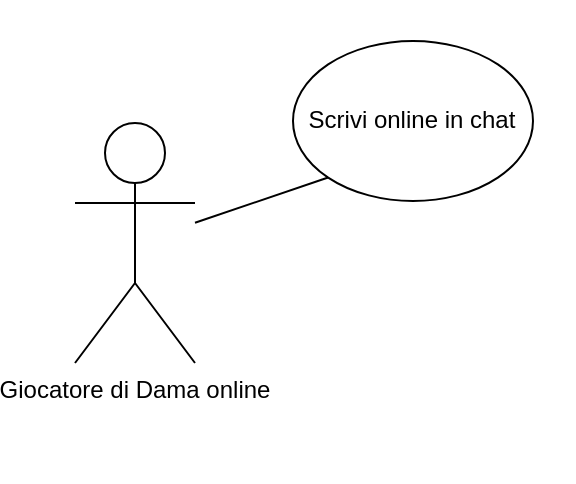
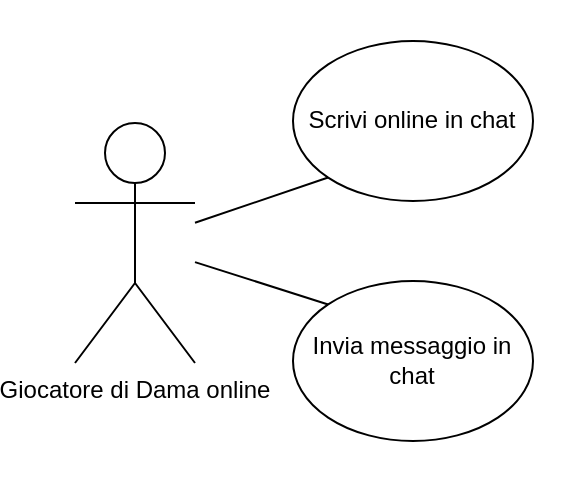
edge "Giocatore di Dama online" -- "Invia messaggio in chat": added
node "Invia messaggio in chat": added
